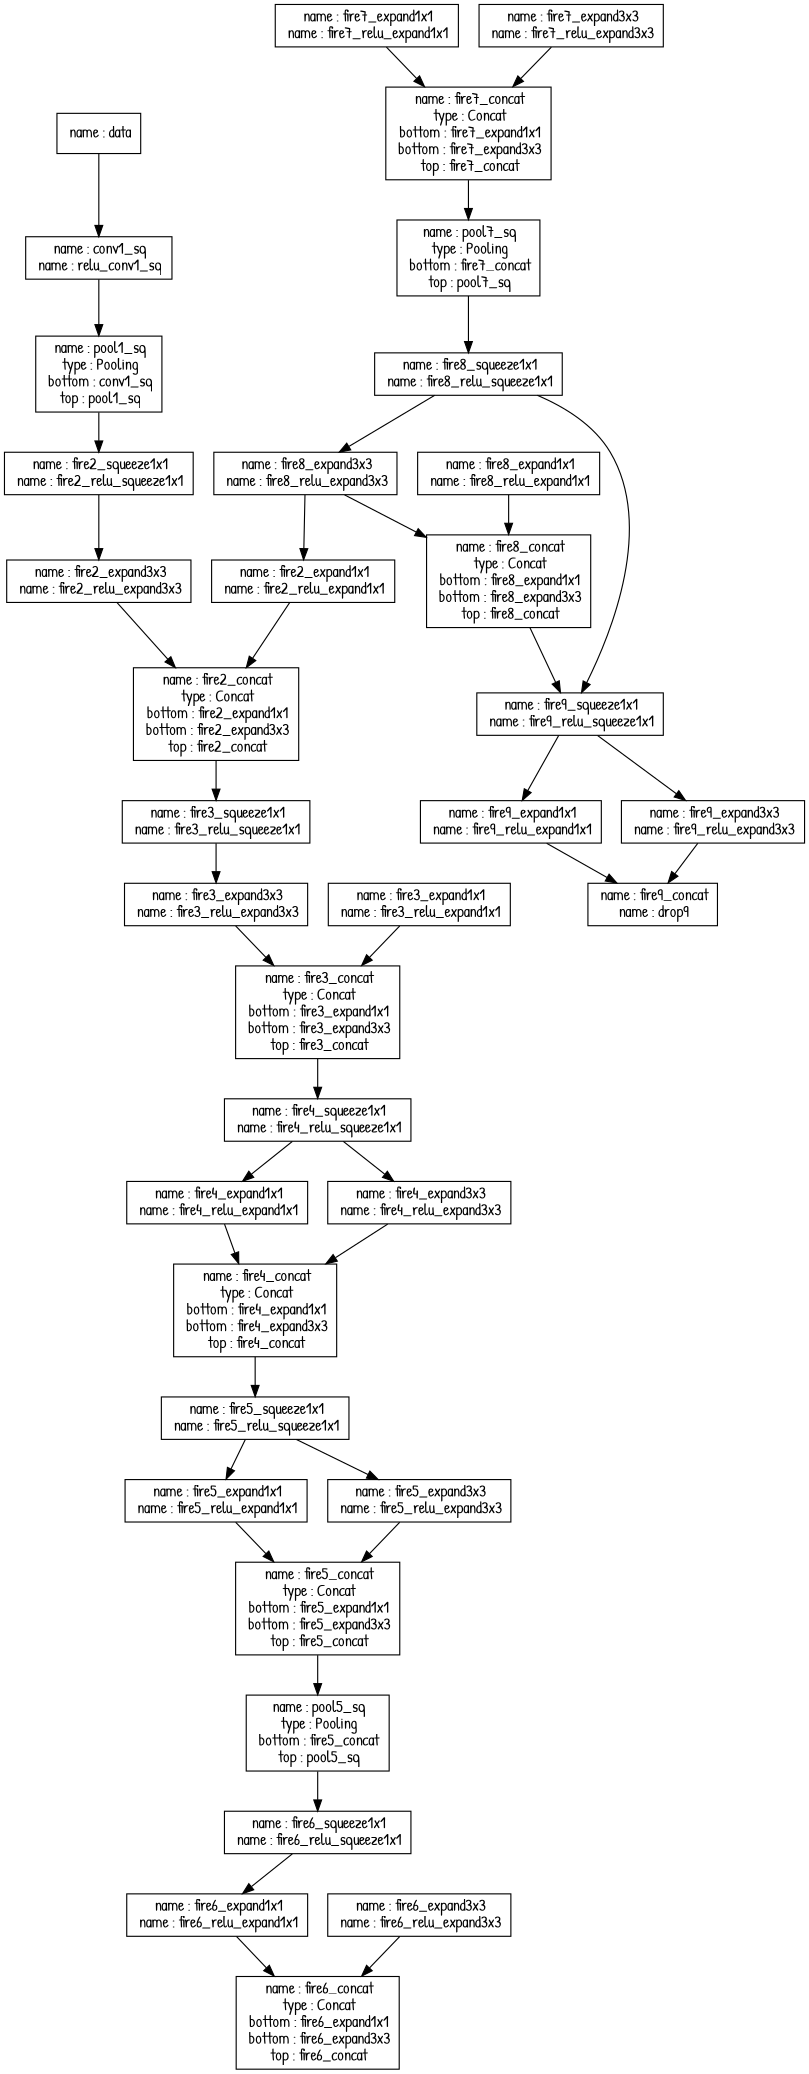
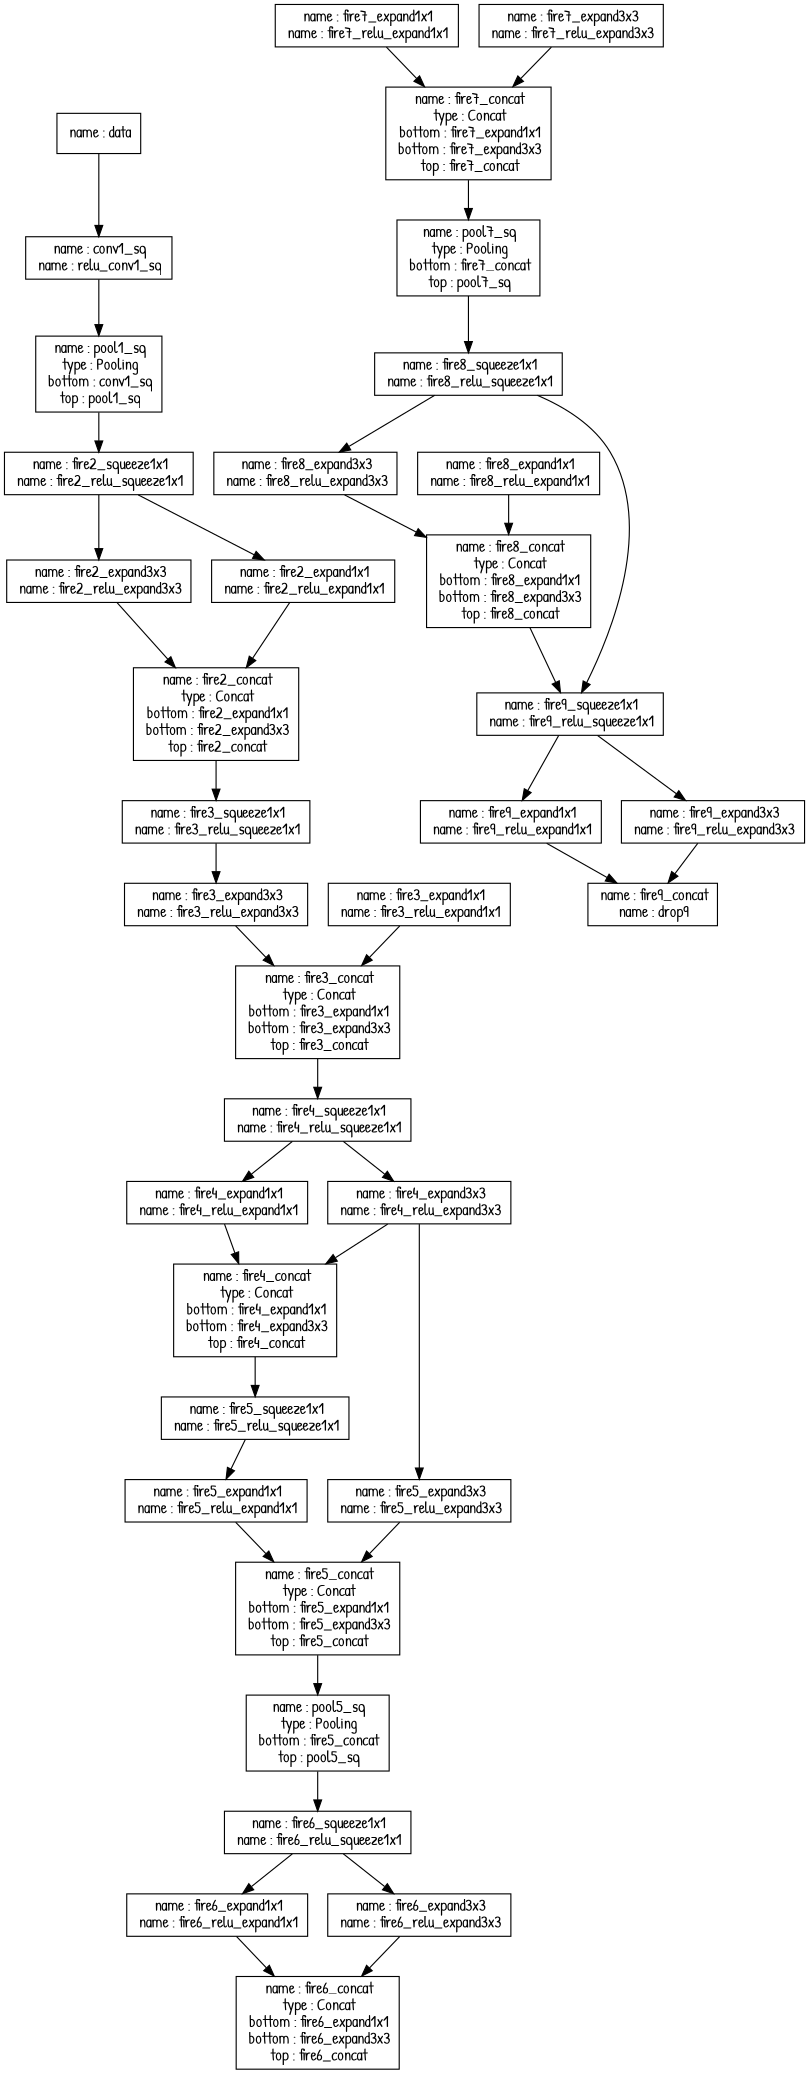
edge "name : fire8_expand3x3 name : fire8_relu_expand3x3" -> "name : fire2_expand1x1 name : fire2_relu_expand1x1": now "name : fire2_squeeze1x1 name : fire2_relu_squeeze1x1" -> "name : fire2_expand1x1 name : fire2_relu_expand1x1"
edge "name : fire5_squeeze1x1 name : fire5_relu_squeeze1x1" -> "name : fire5_expand3x3 name : fire5_relu_expand3x3": now "name : fire4_expand3x3 name : fire4_relu_expand3x3" -> "name : fire5_expand3x3 name : fire5_relu_expand3x3"
edge "name : fire6_squeeze1x1 name : fire6_relu_squeeze1x1" -> "name : fire6_expand3x3 name : fire6_relu_expand3x3": added
